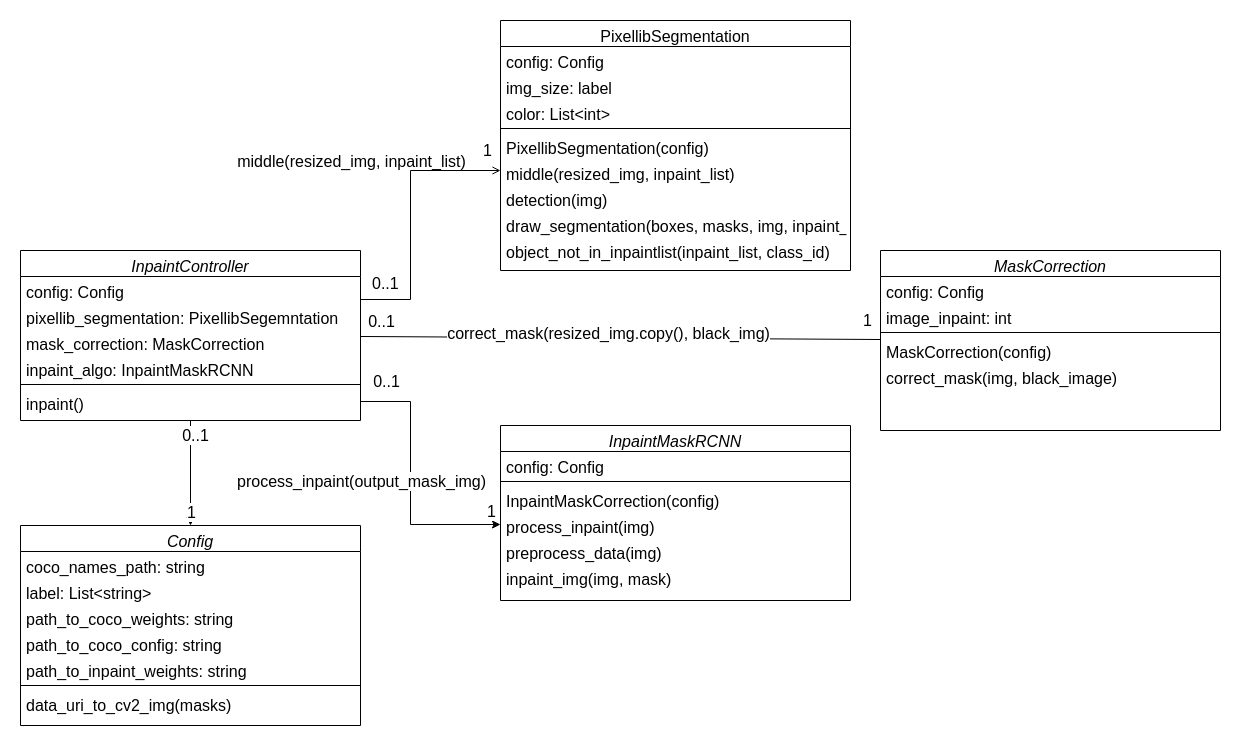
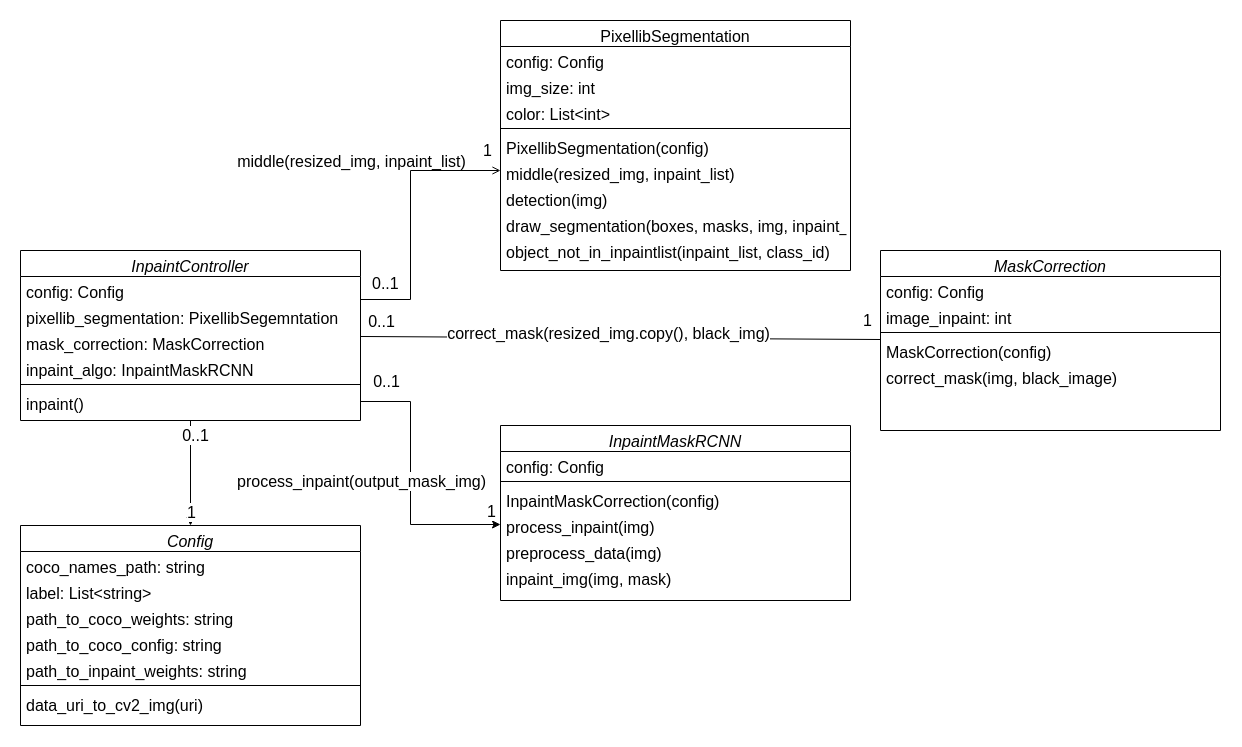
node "img_size: label": label "img_size: label" -> "img_size: int"
node "data_uri_to_cv2_img(masks)": label "data_uri_to_cv2_img(masks)" -> "data_uri_to_cv2_img(uri)"
